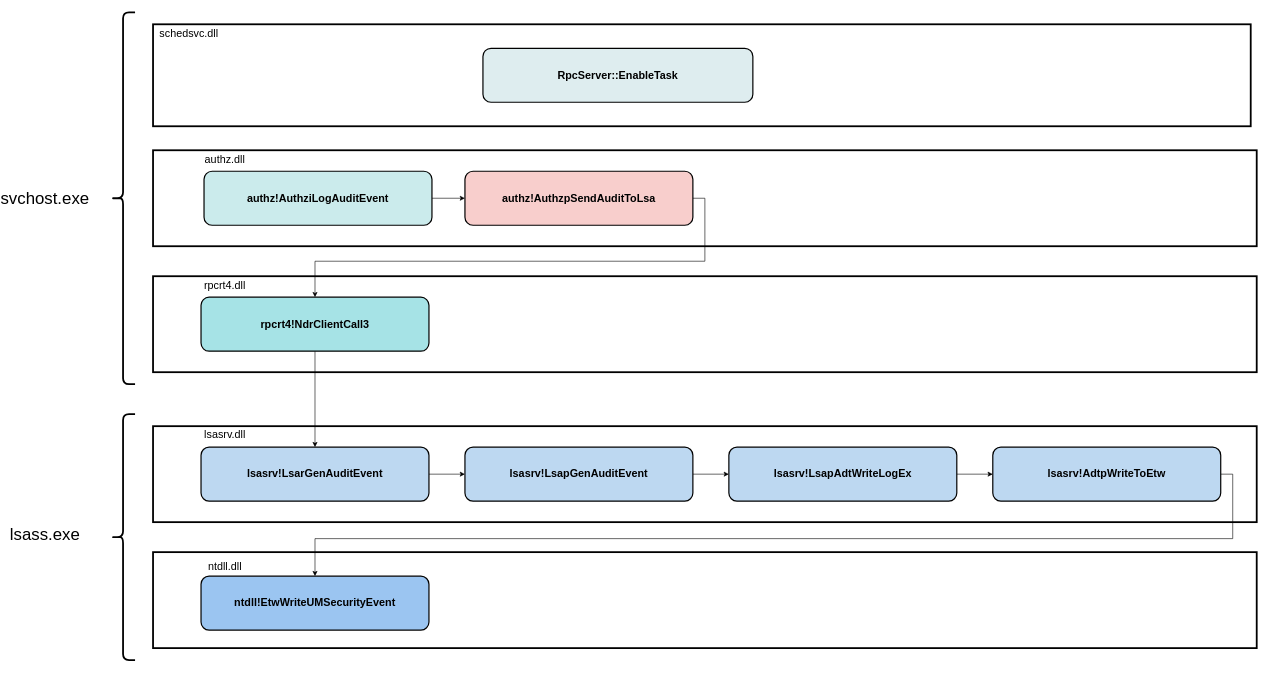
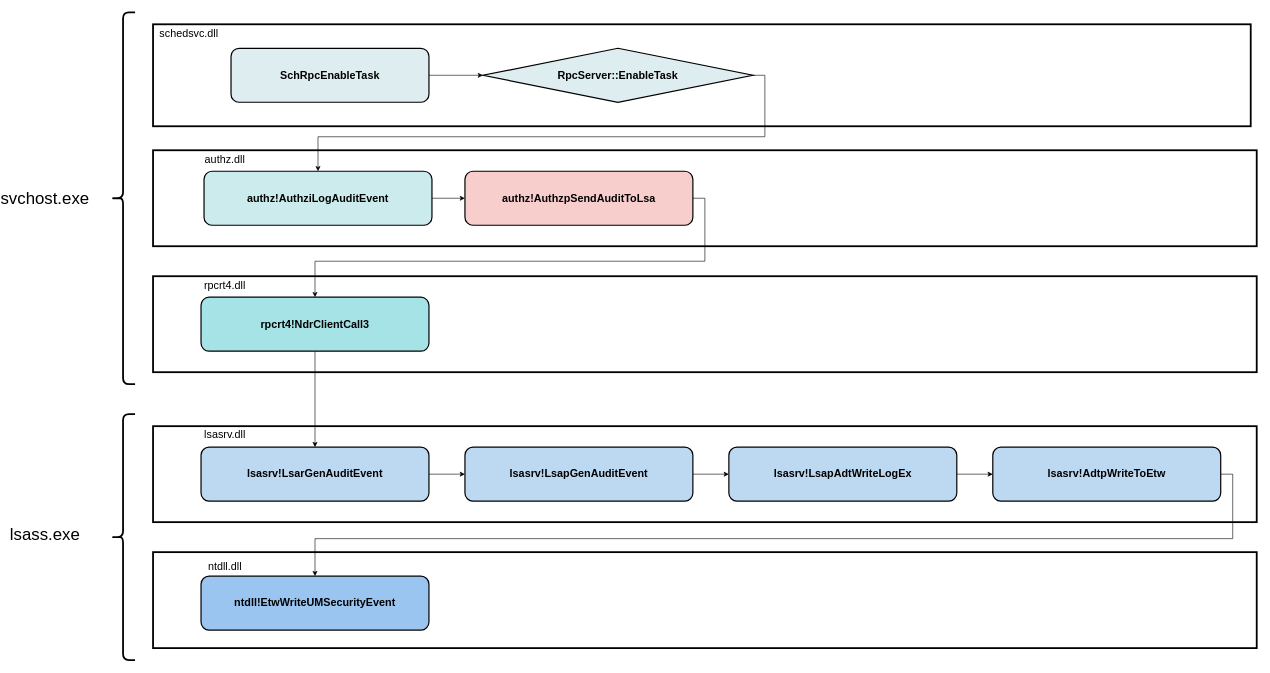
node "SchRpcEnableTask": added
edge "SchRpcEnableTask" -> "RpcServer::EnableTask": added
node "RpcServer::EnableTask": shape rounded rectangle -> diamond
edge "RpcServer::EnableTask" -> "authz!AuthziLogAuditEvent": added
